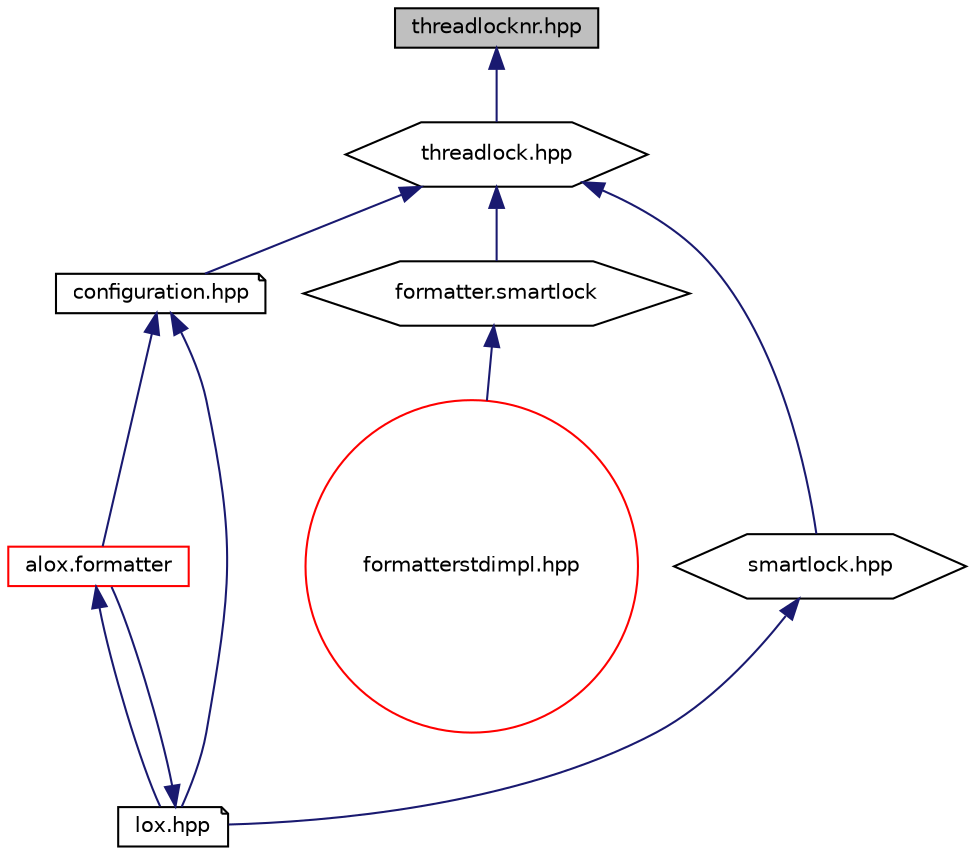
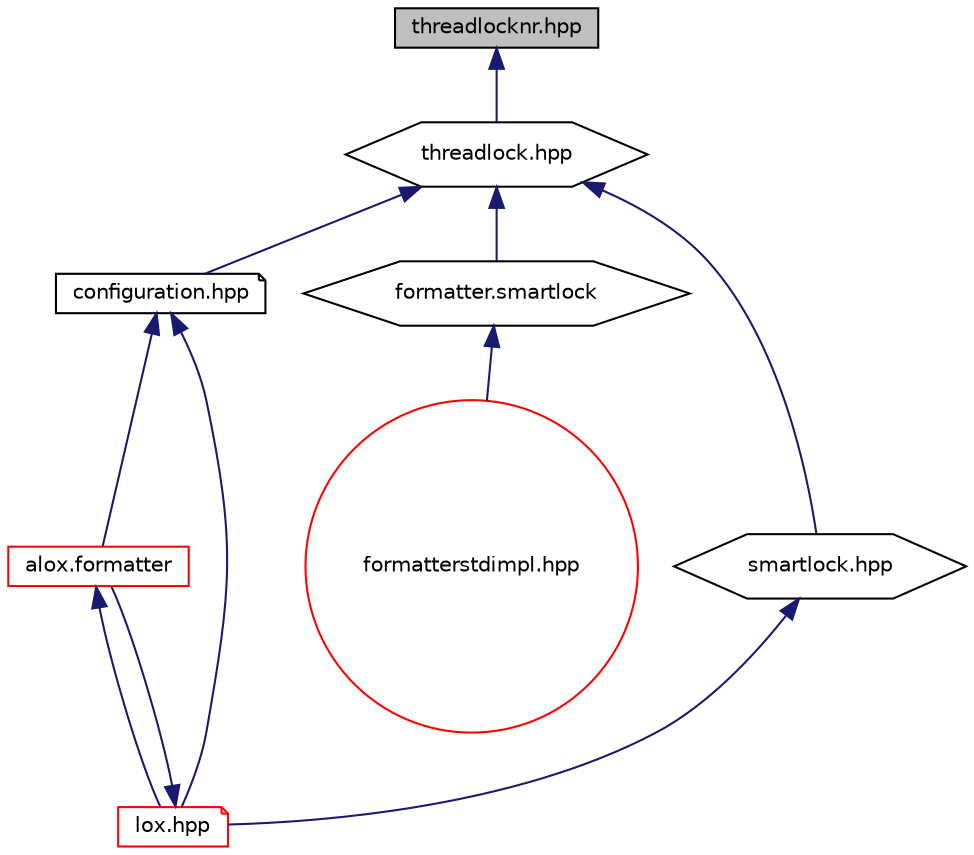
node "lox.hpp": color black -> red
